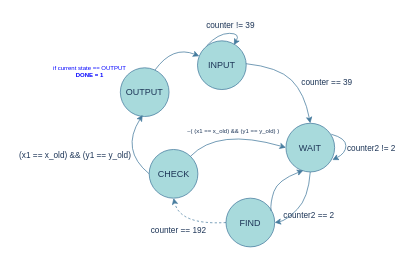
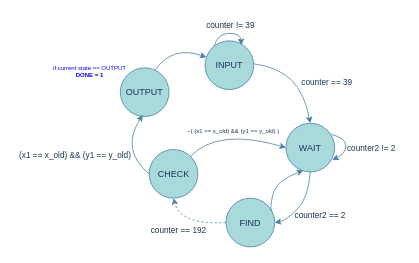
node "INPUT": moved (222, 65) -> (230, 65)
node "counter2 == 2": moved (312, 213) -> (324, 213)
